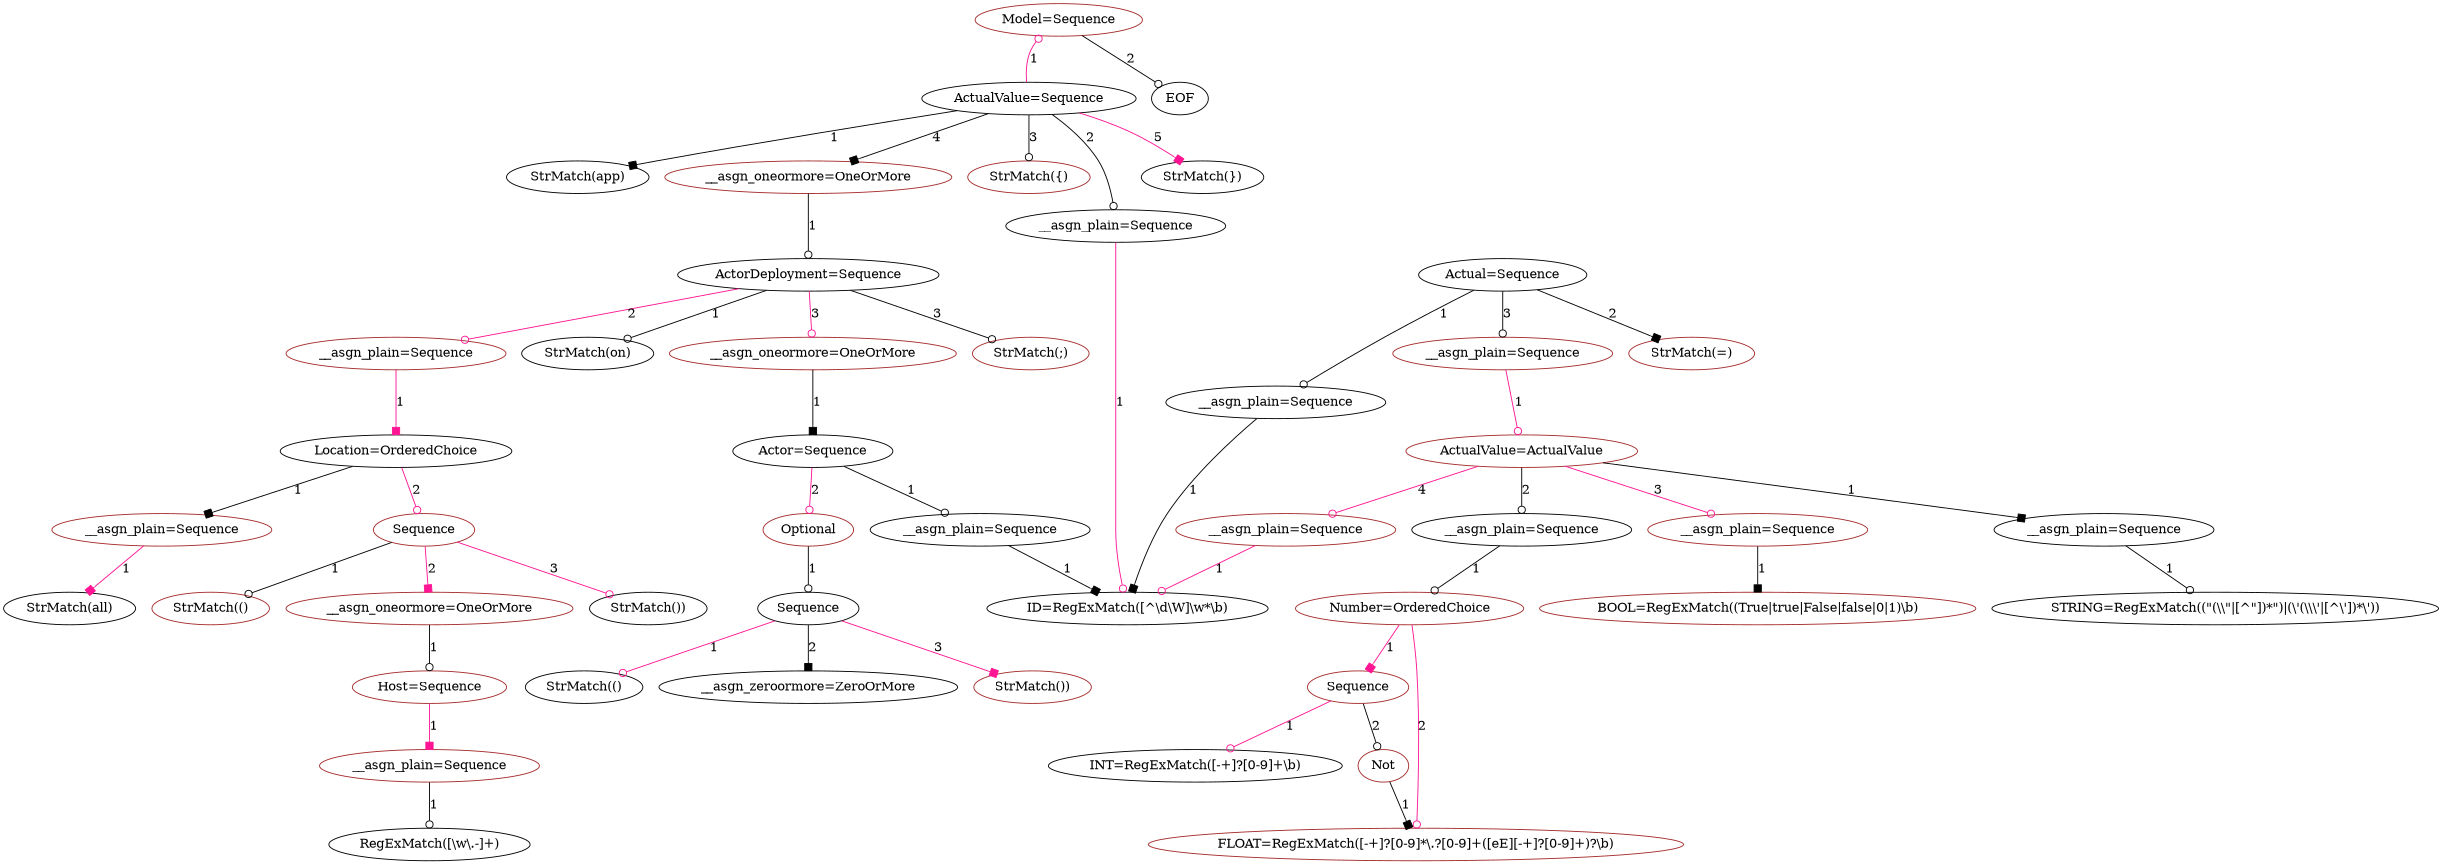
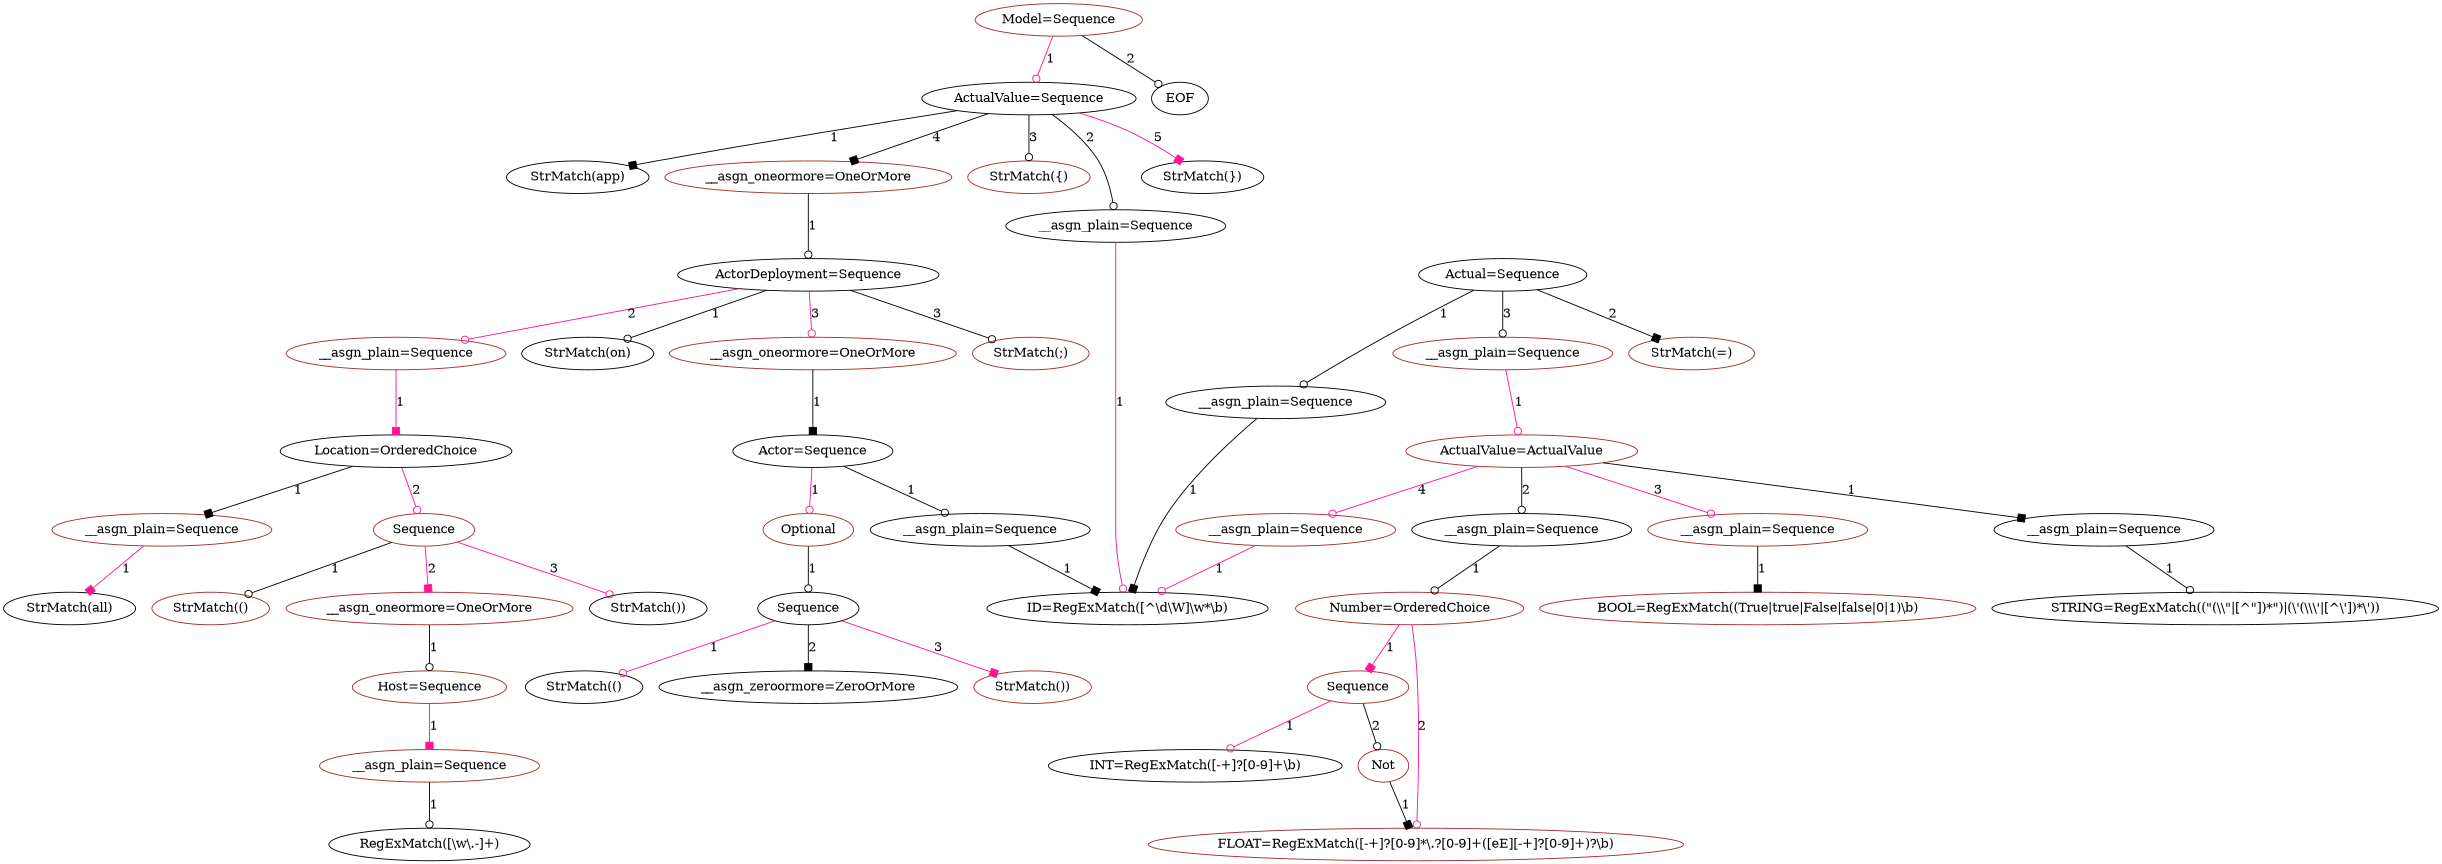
edge "ActualValue=Sequence" -> "Model=Sequence": reversed
edge "Actor=Sequence" -> "Optional": label "2" -> "1"
